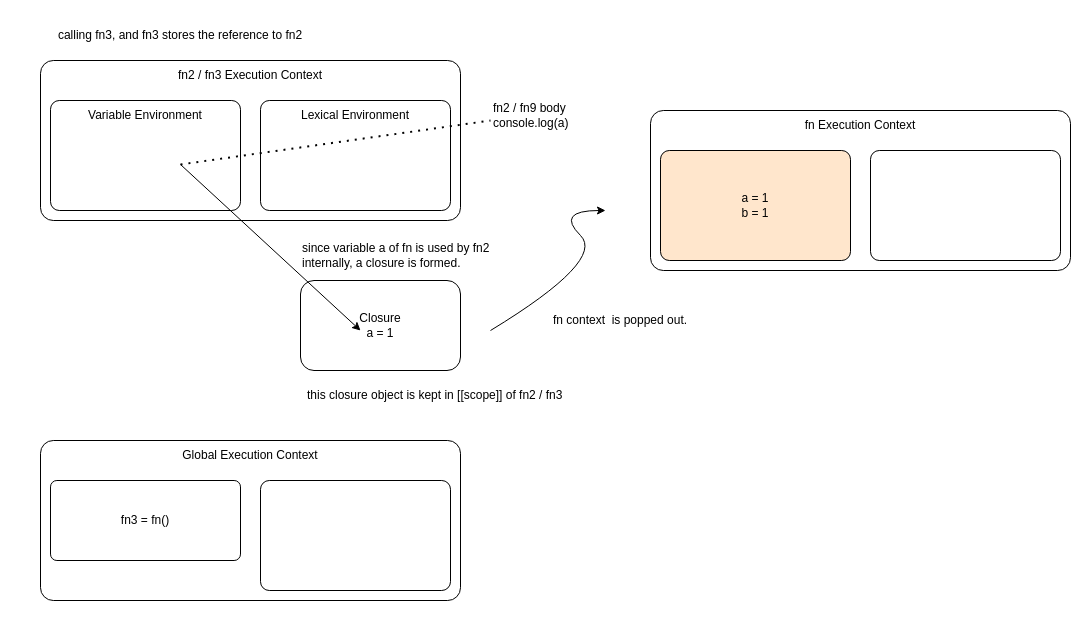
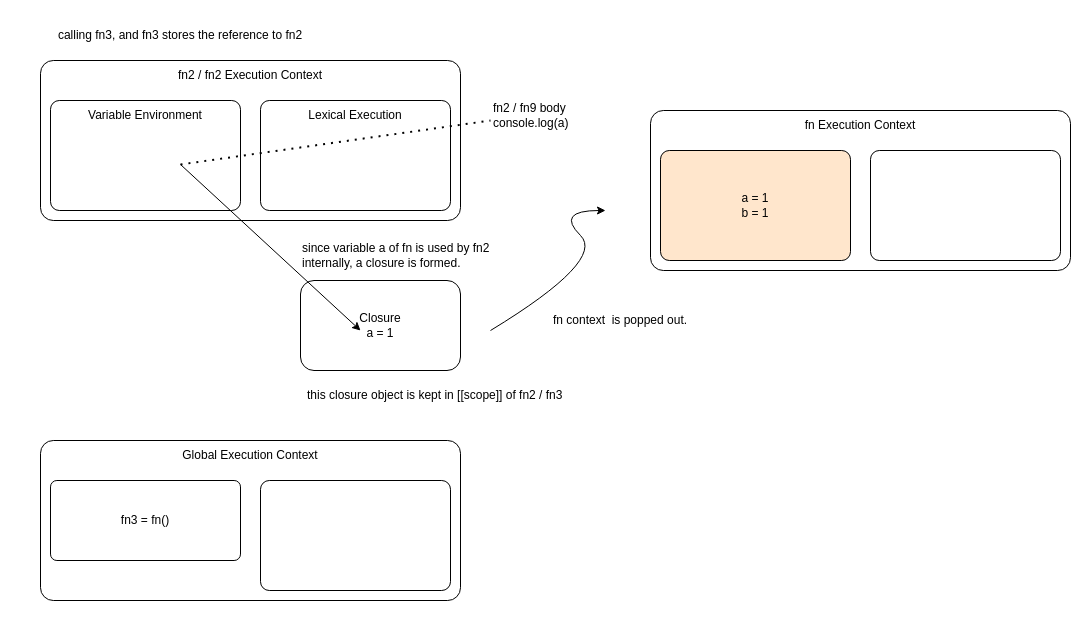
node "fn2 / fn3 Execution Context": label "fn2 / fn3 Execution Context" -> "fn2 / fn2 Execution Context"
node "Lexical Environment": label "Lexical Environment" -> "Lexical Execution"
